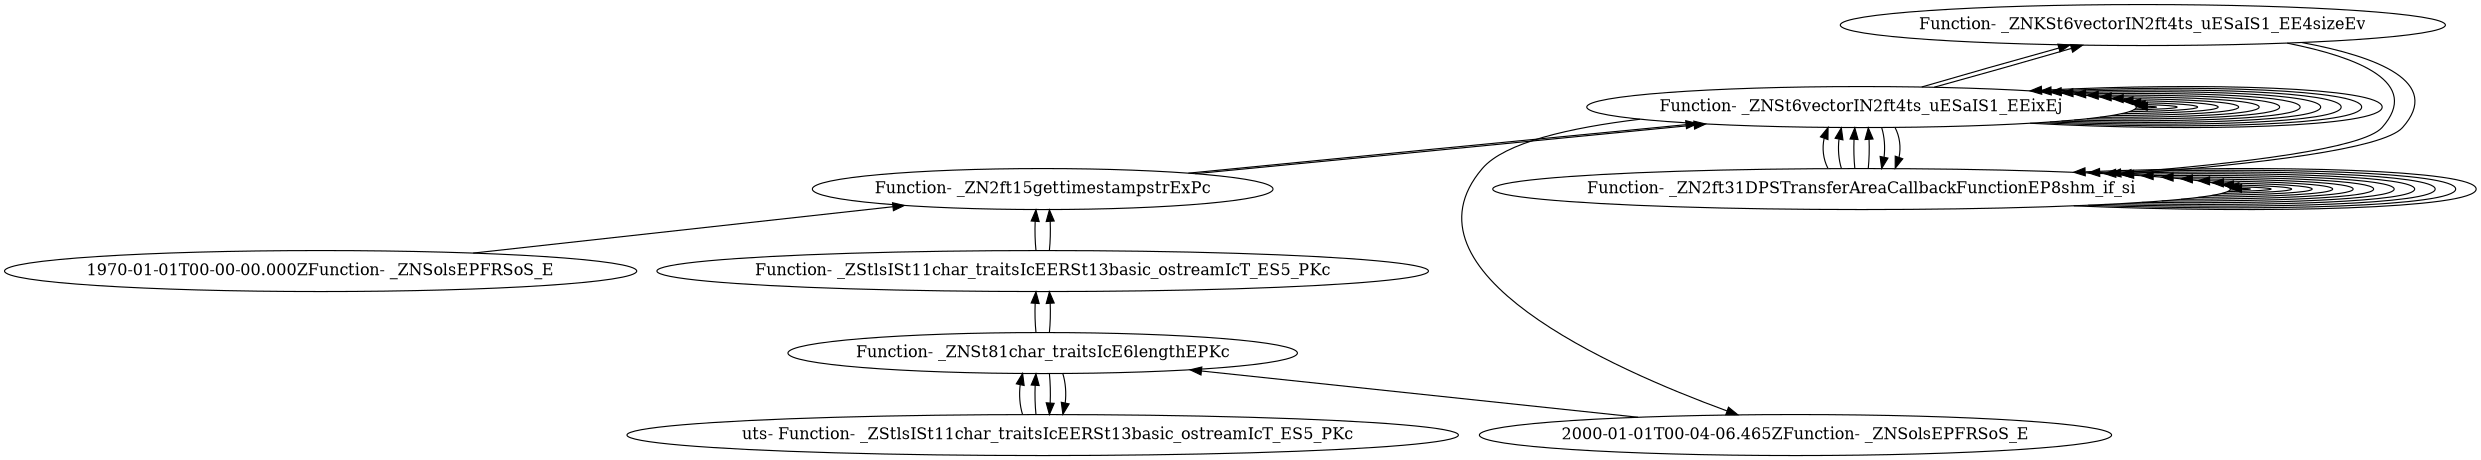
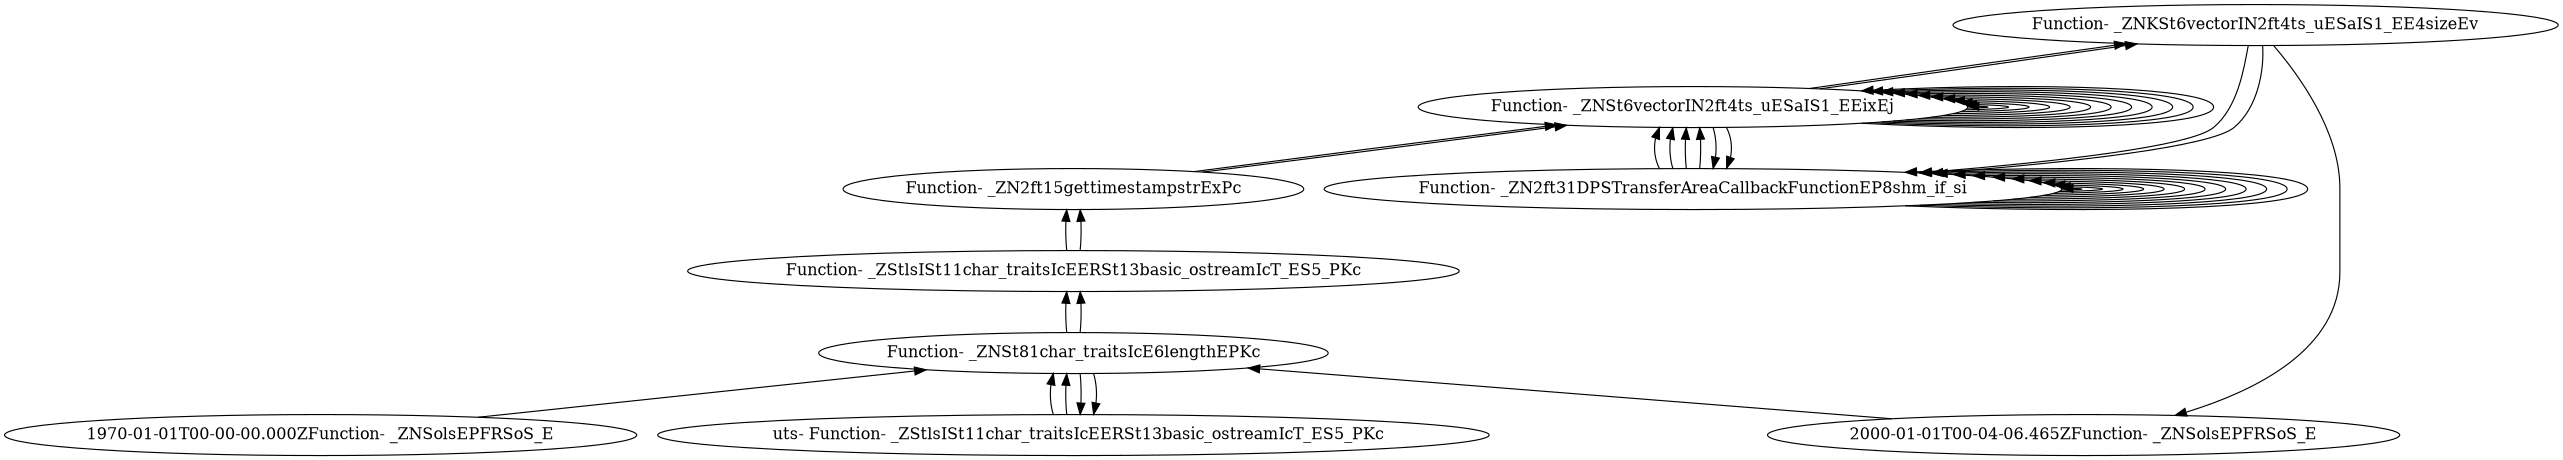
edge "1970-01-01T00-00-00.000ZFunction- _ZNSolsEPFRSoS_E" -> "Function- _ZN2ft15gettimestampstrExPc": now "1970-01-01T00-00-00.000ZFunction- _ZNSolsEPFRSoS_E" -> "Function- _ZNSt81char_traitsIcE6lengthEPKc"
edge "Function- _ZNSt6vectorIN2ft4ts_uESaIS1_EEixEj" -> "2000-01-01T00-04-06.465ZFunction- _ZNSolsEPFRSoS_E": now "Function- _ZNKSt6vectorIN2ft4ts_uESaIS1_EE4sizeEv" -> "2000-01-01T00-04-06.465ZFunction- _ZNSolsEPFRSoS_E"
